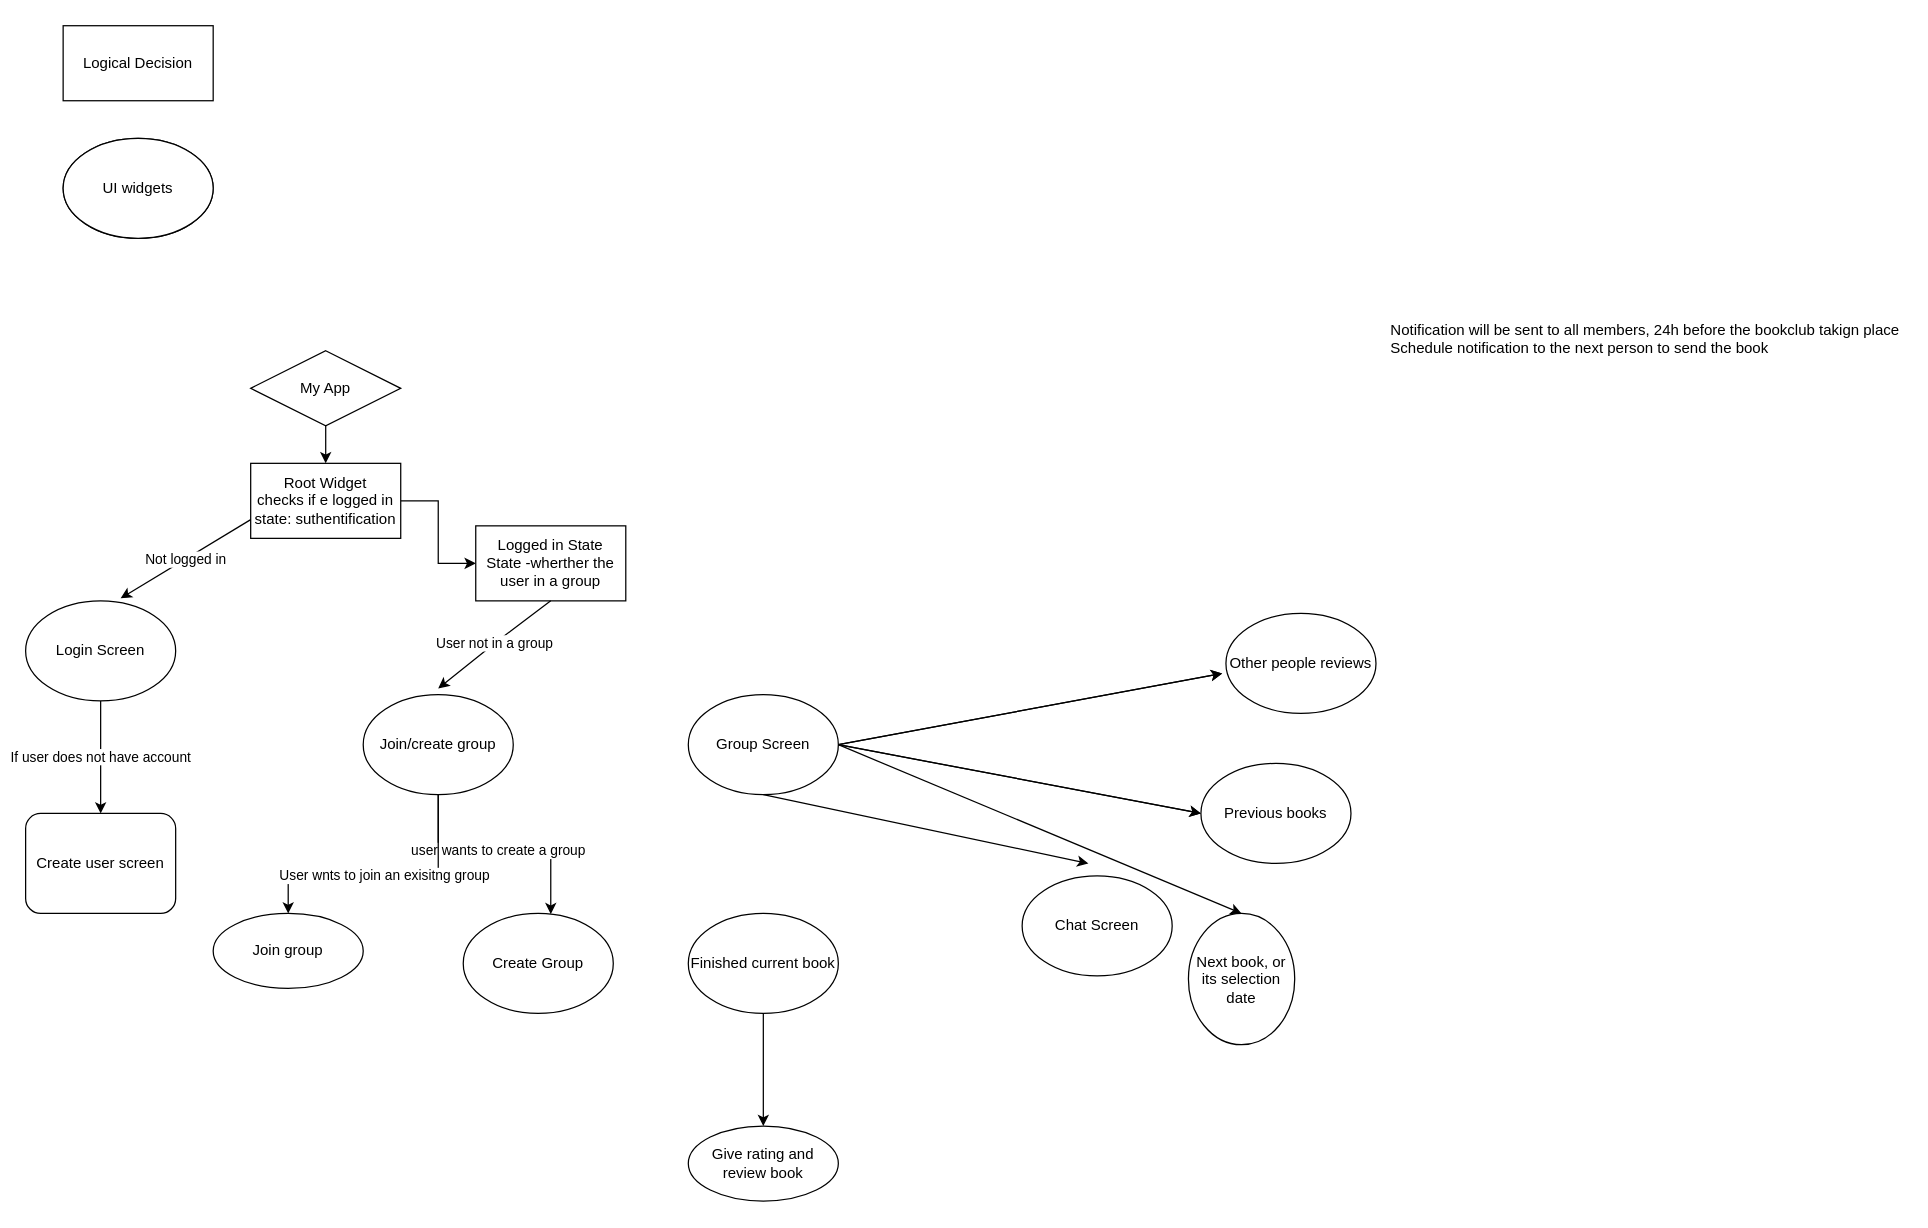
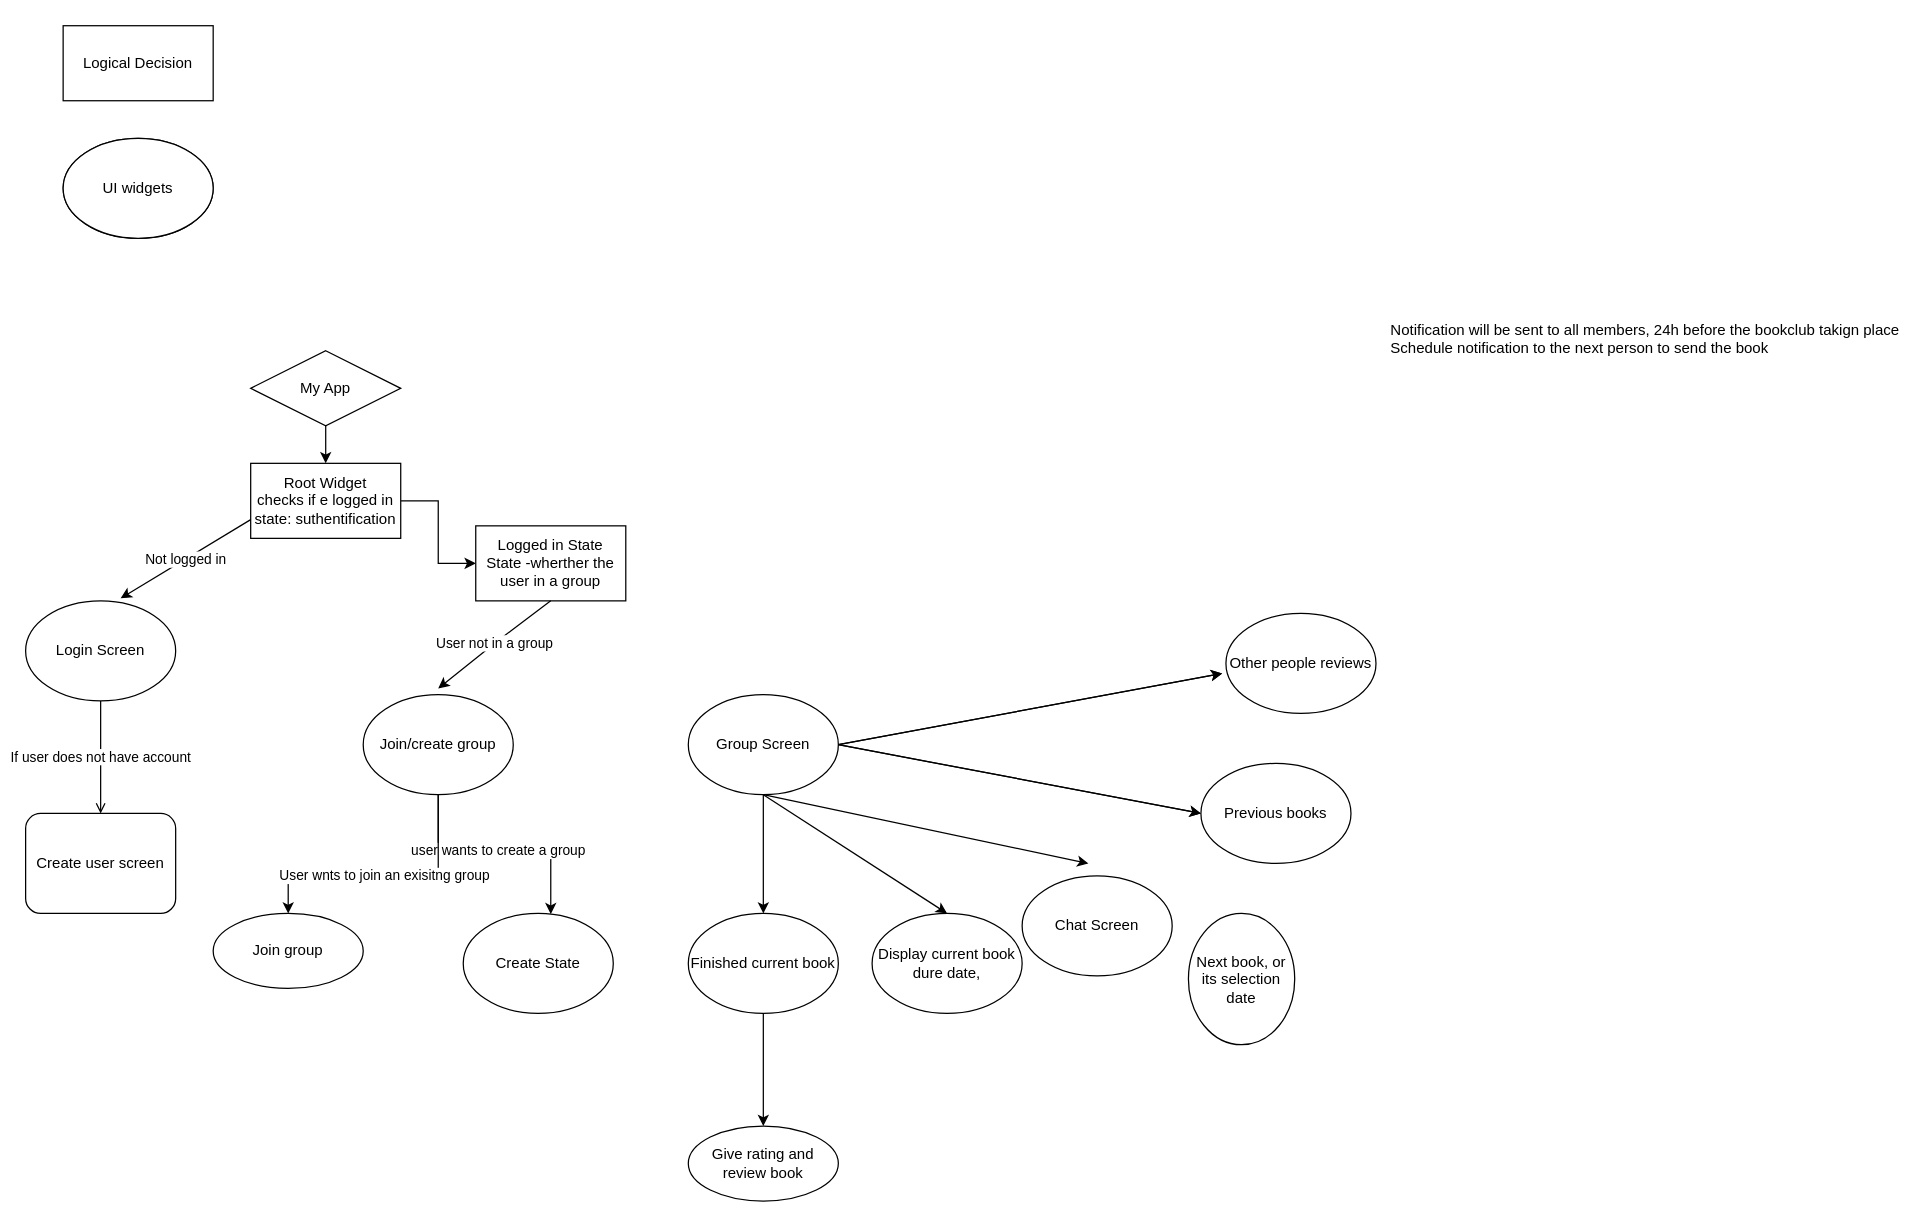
edge "Login Screen" -> "Create user screen": arrowhead classic -> open
edge "Group Screen" -> "Next book, or its selection date": removed
edge "Group Screen" -> "Finished current book": added
edge "Group Screen" -> "Display current book dure date,": added
node "Create Group": label "Create Group" -> "Create State"
node "Display current book dure date,": added
